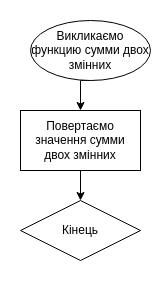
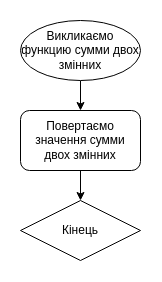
node "Викликаємо функцию сумми двох змінних": moved (91, 51) -> (81, 51)
node "Повертаємо значення сумми двох змінних": shape rectangle -> rounded rectangle
